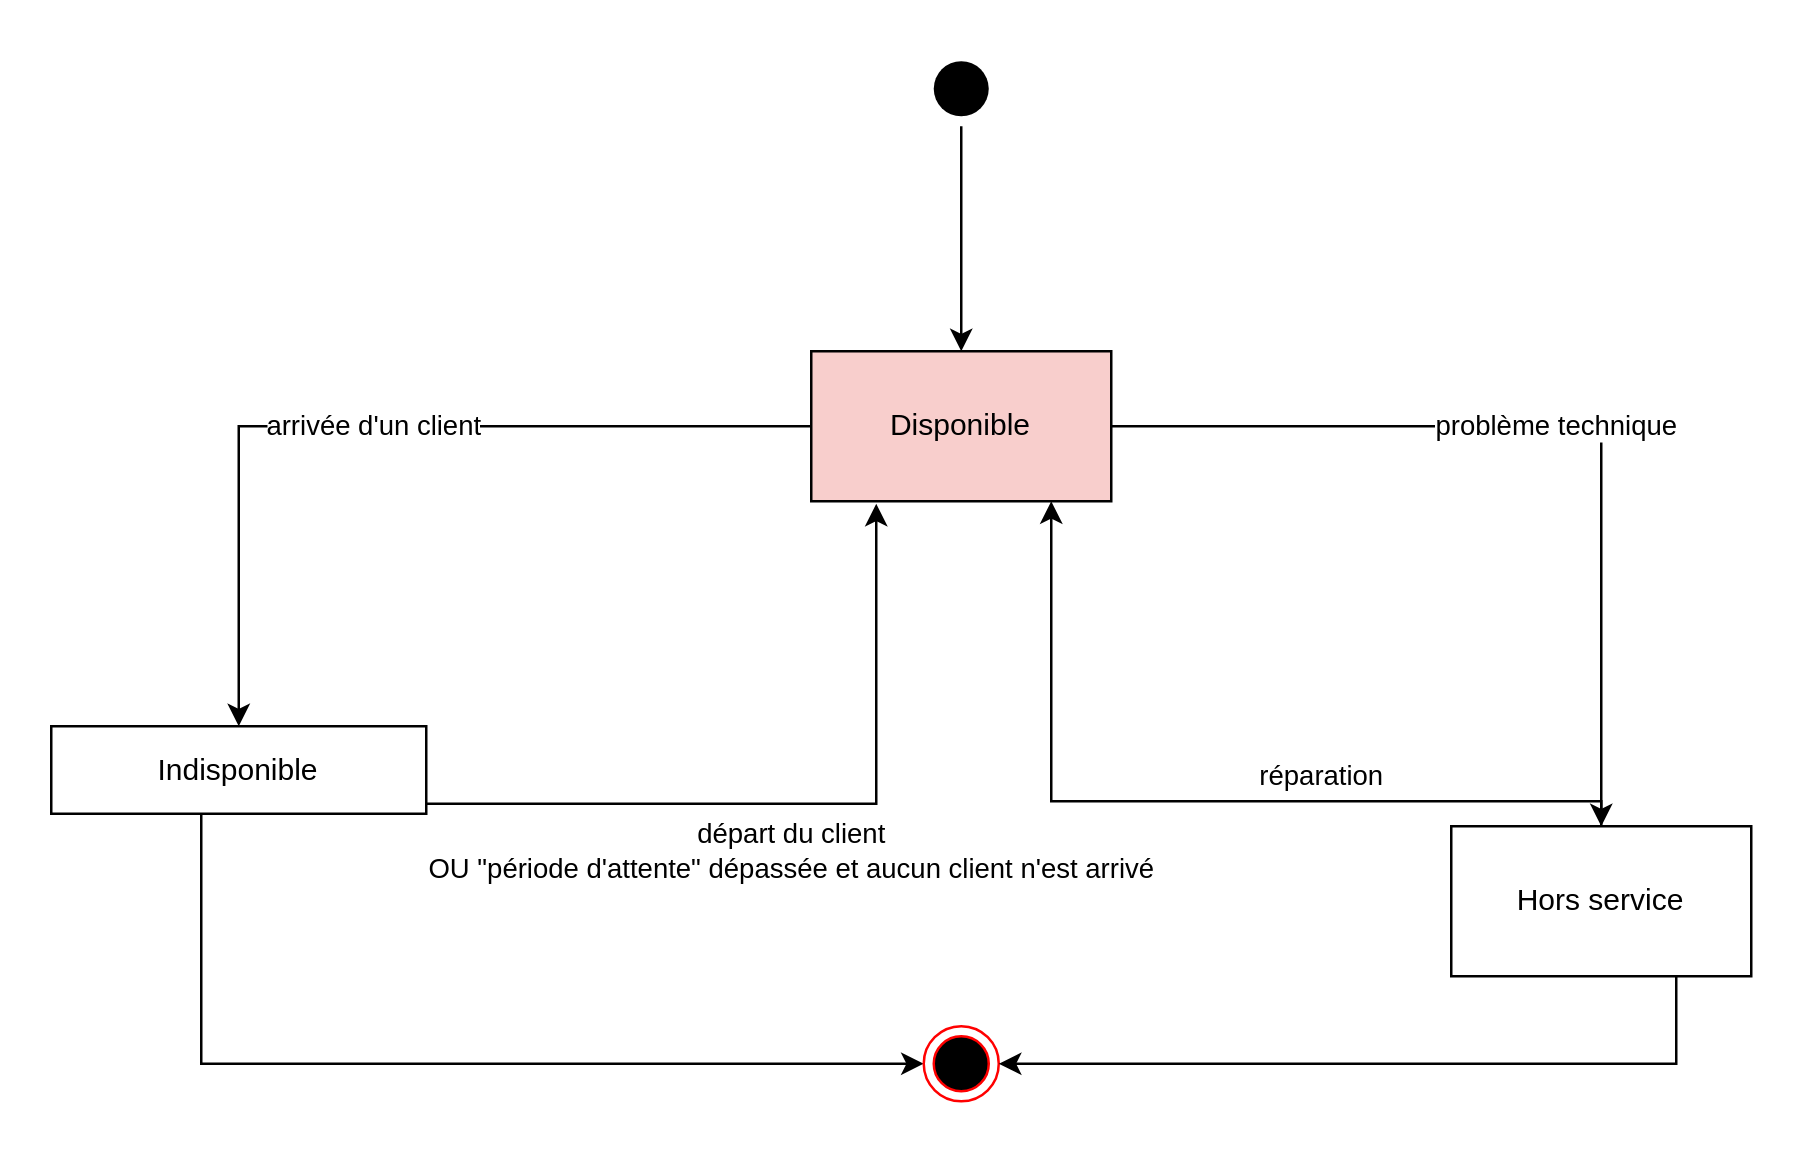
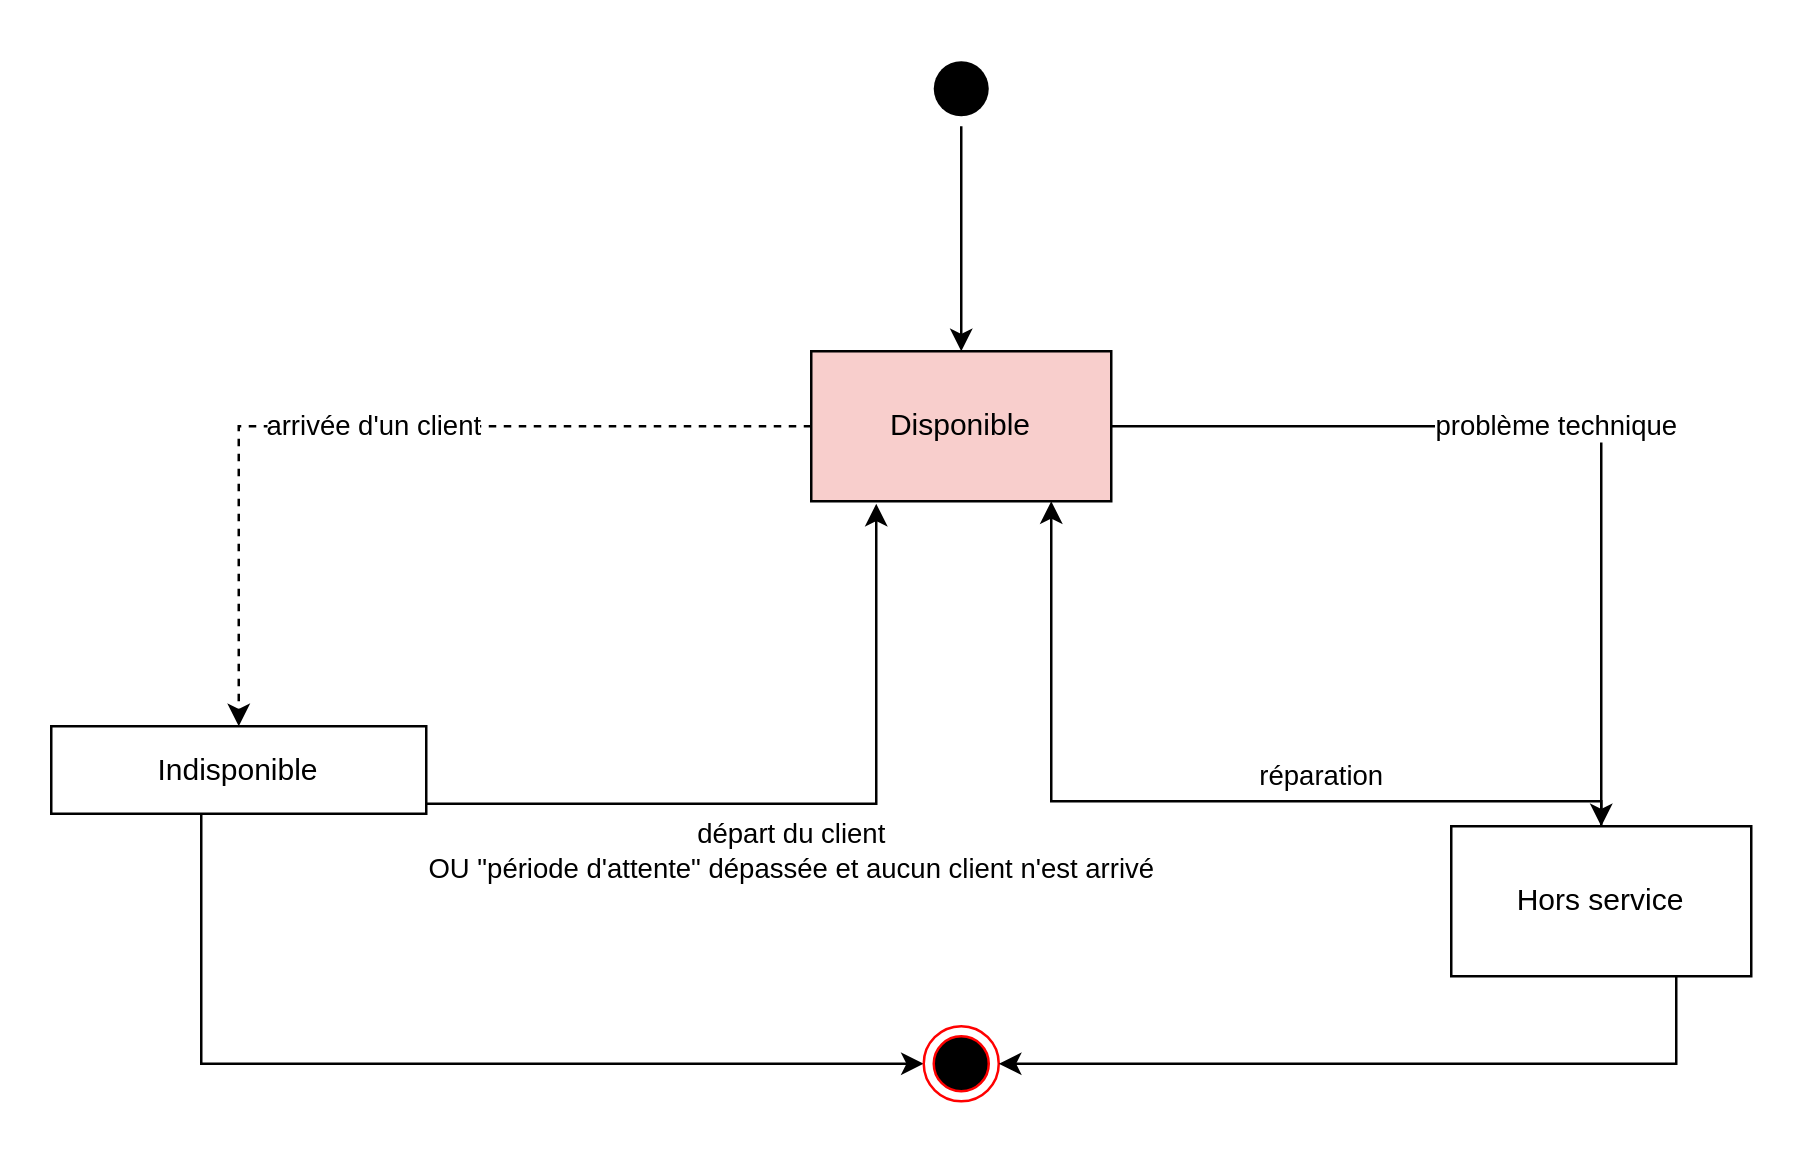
edge "Disponible" -> "Indisponible": style solid -> dashed
